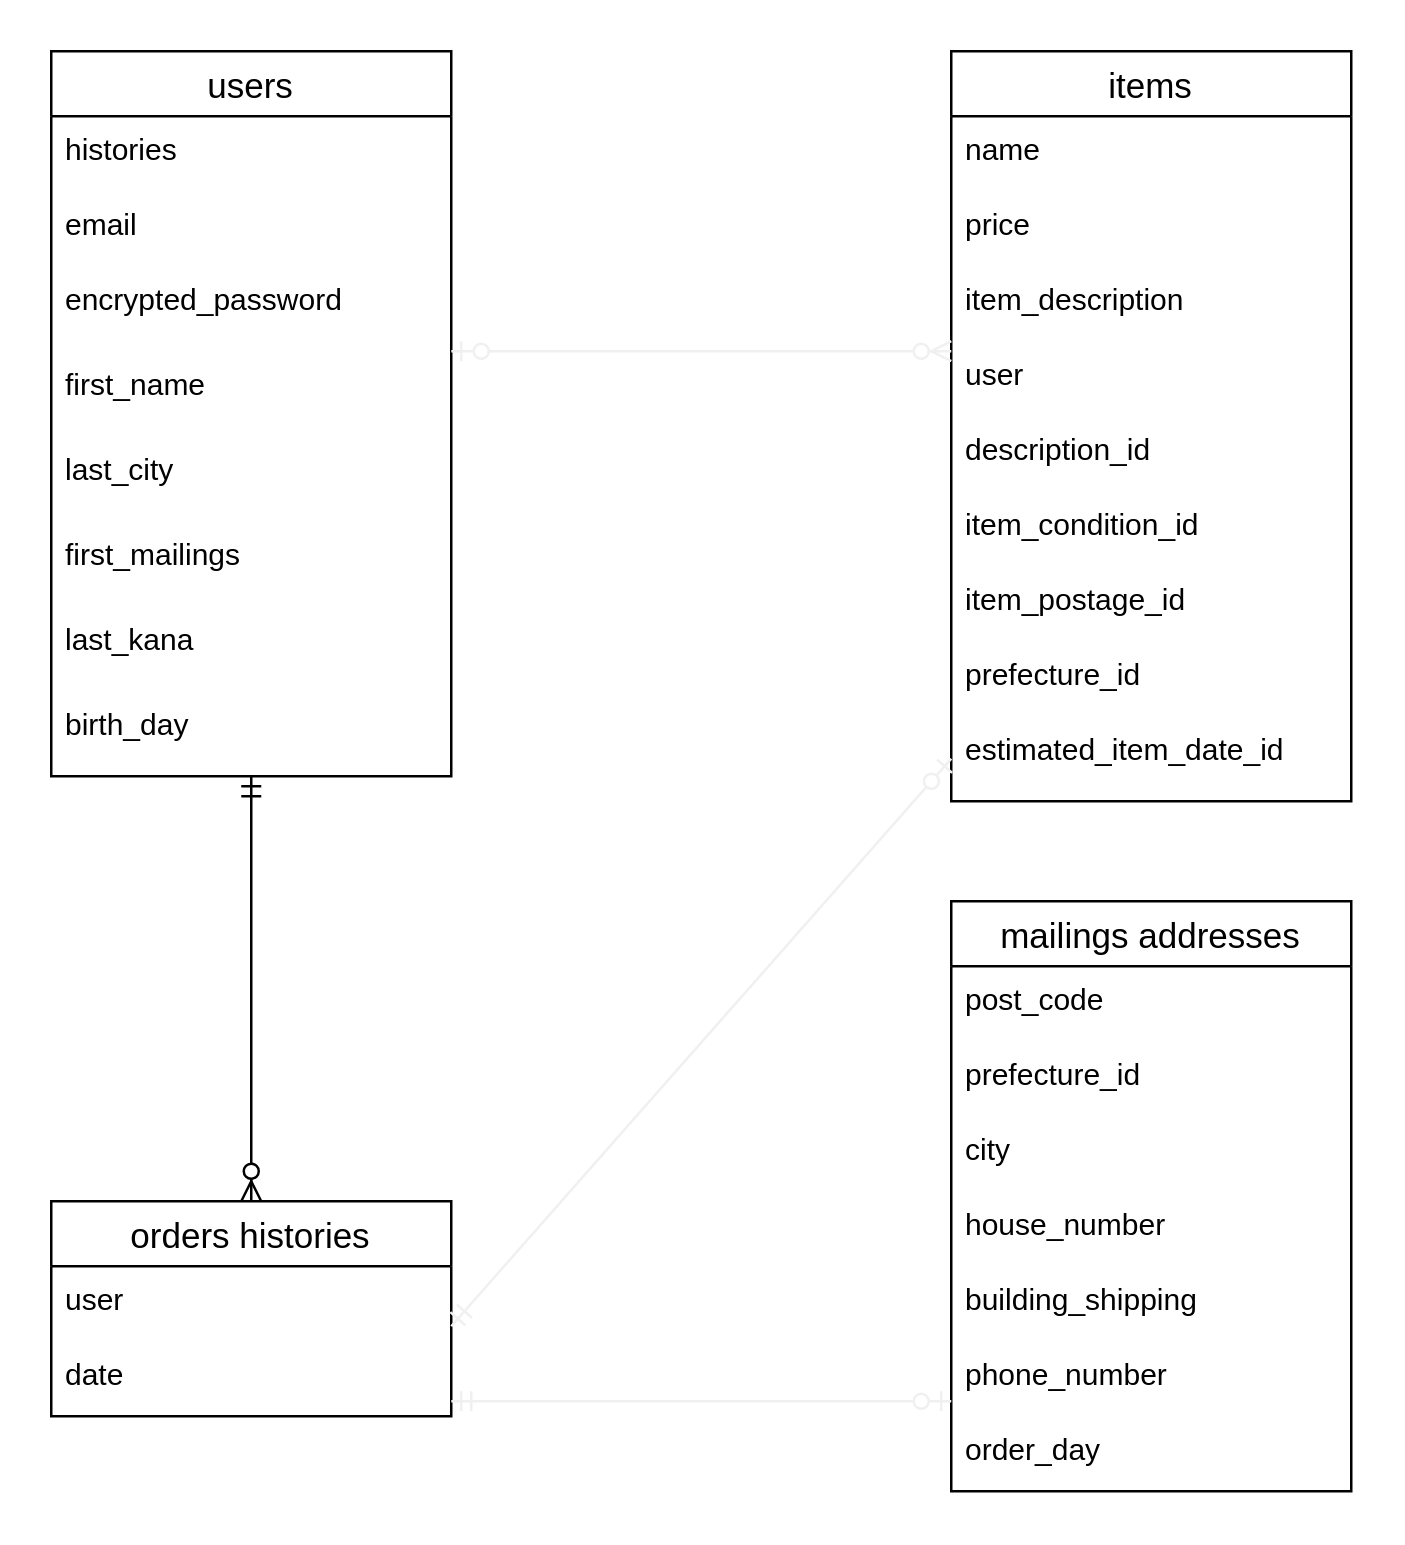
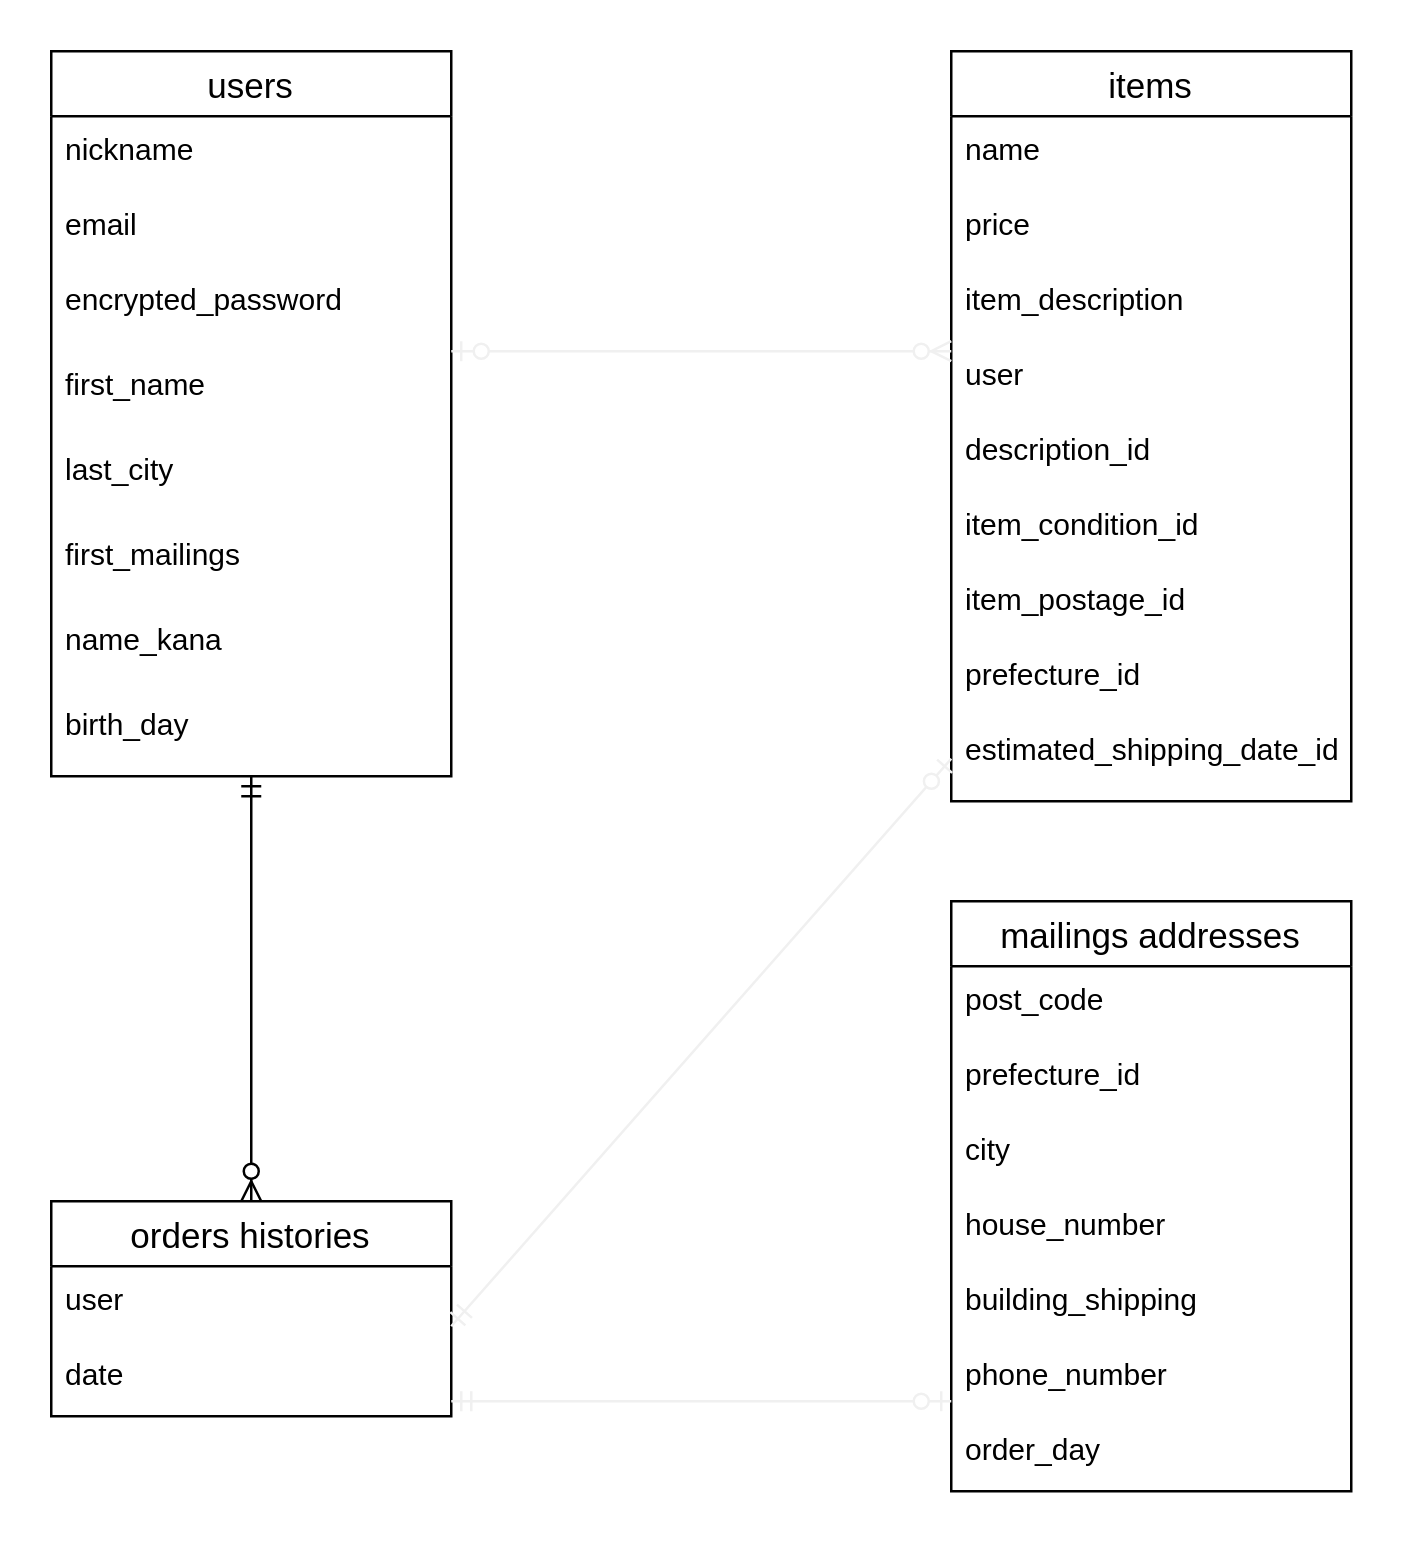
node "histories": label "histories" -> "nickname"
node "last_kana": label "last_kana" -> "name_kana"
node "estimated_item_date_id": label "estimated_item_date_id" -> "estimated_shipping_date_id"
